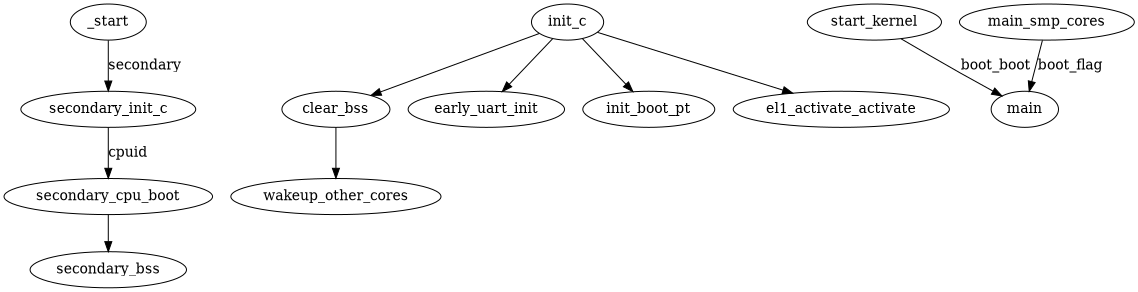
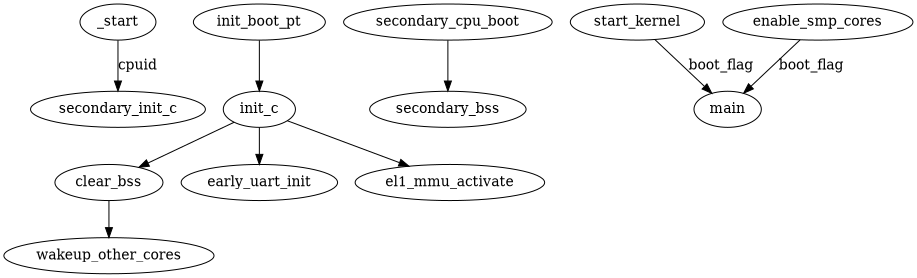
node "main_smp_cores": label "main_smp_cores" -> "enable_smp_cores"
edge "init_c" -> "init_boot_pt": reversed
edge "_start" -> "secondary_init_c": label "secondary" -> "cpuid"
edge "start_kernel" -> "main": label "boot_boot" -> "boot_flag"
node "el1_activate_activate": label "el1_activate_activate" -> "el1_mmu_activate"
edge "secondary_init_c" -> "secondary_cpu_boot": removed, label "cpuid"
